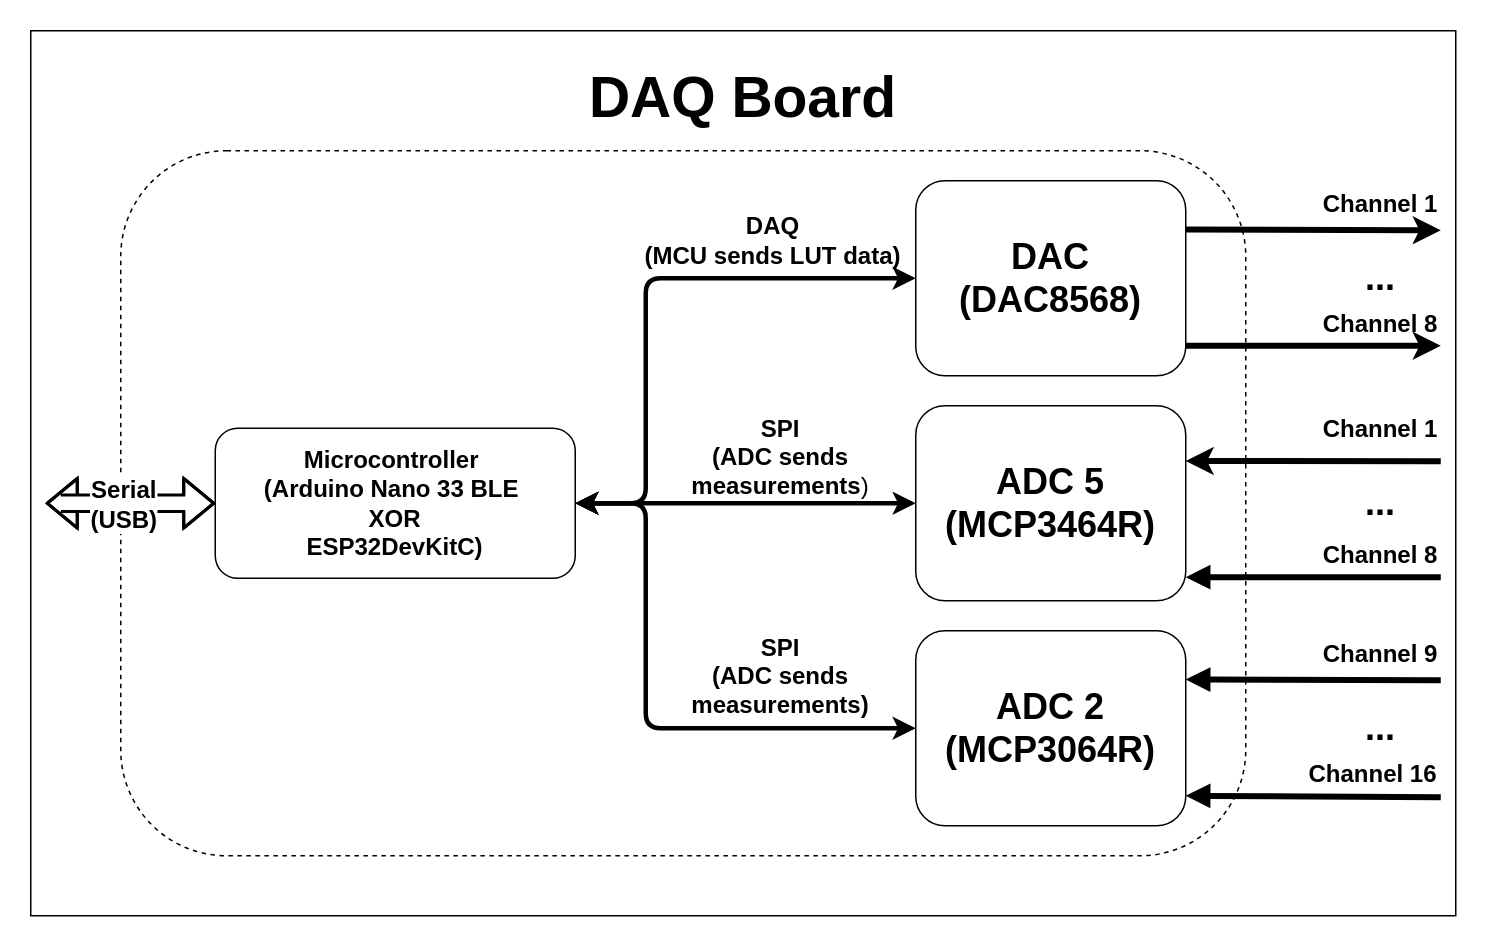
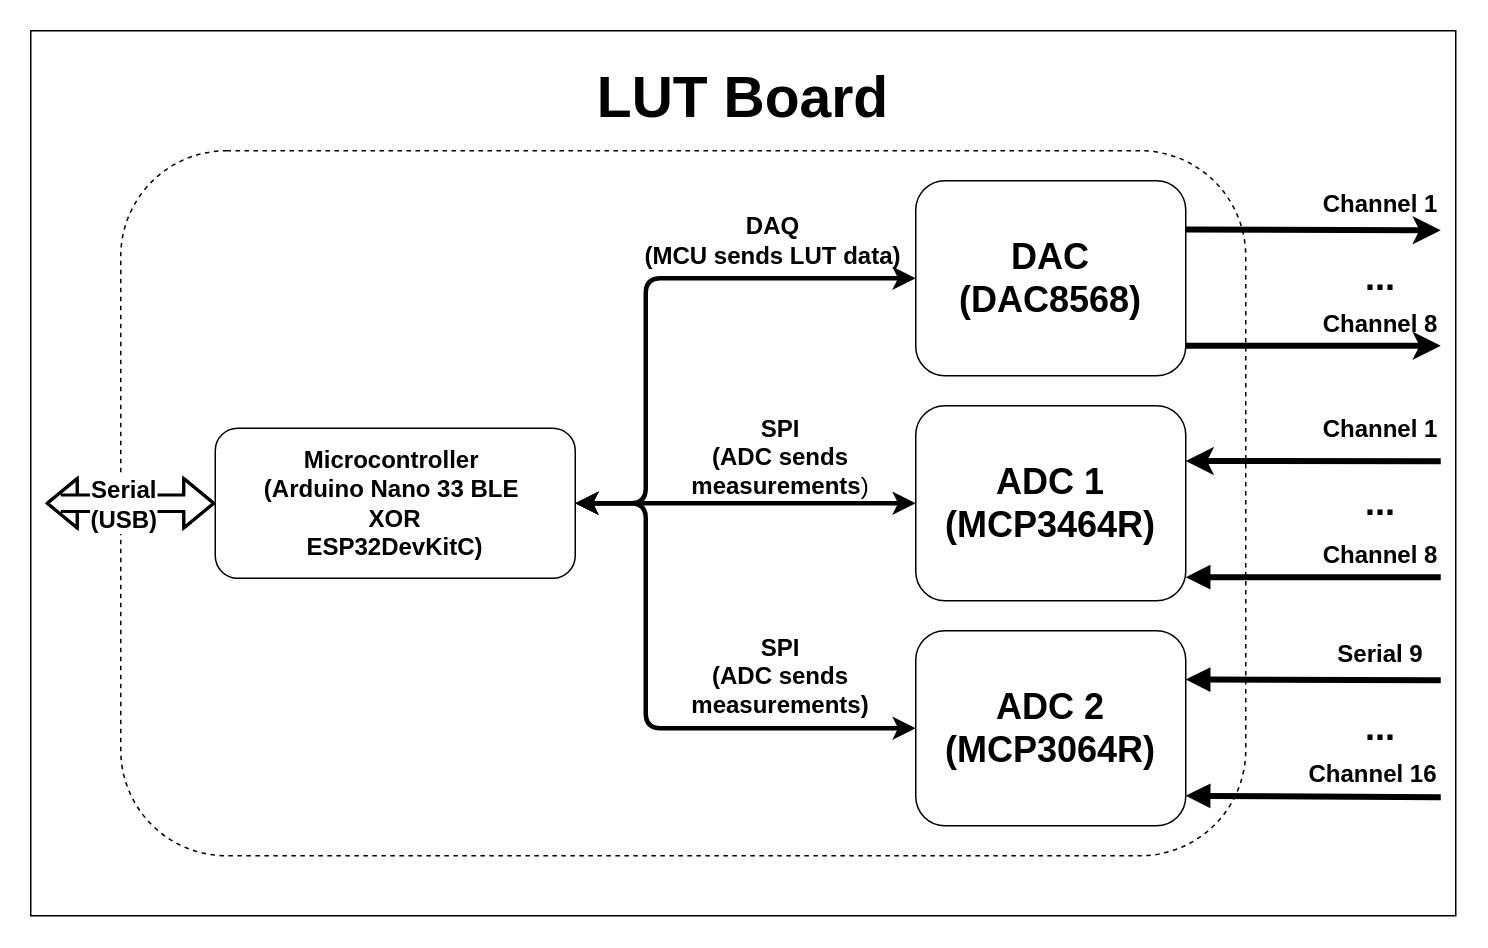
node "DAQ Board": label "DAQ Board" -> "LUT Board"
node "ADC 5 (MCP3464R)": label "ADC 5 (MCP3464R)" -> "ADC 1 (MCP3464R)"
node "Channel 9": label "Channel 9" -> "Serial 9"
